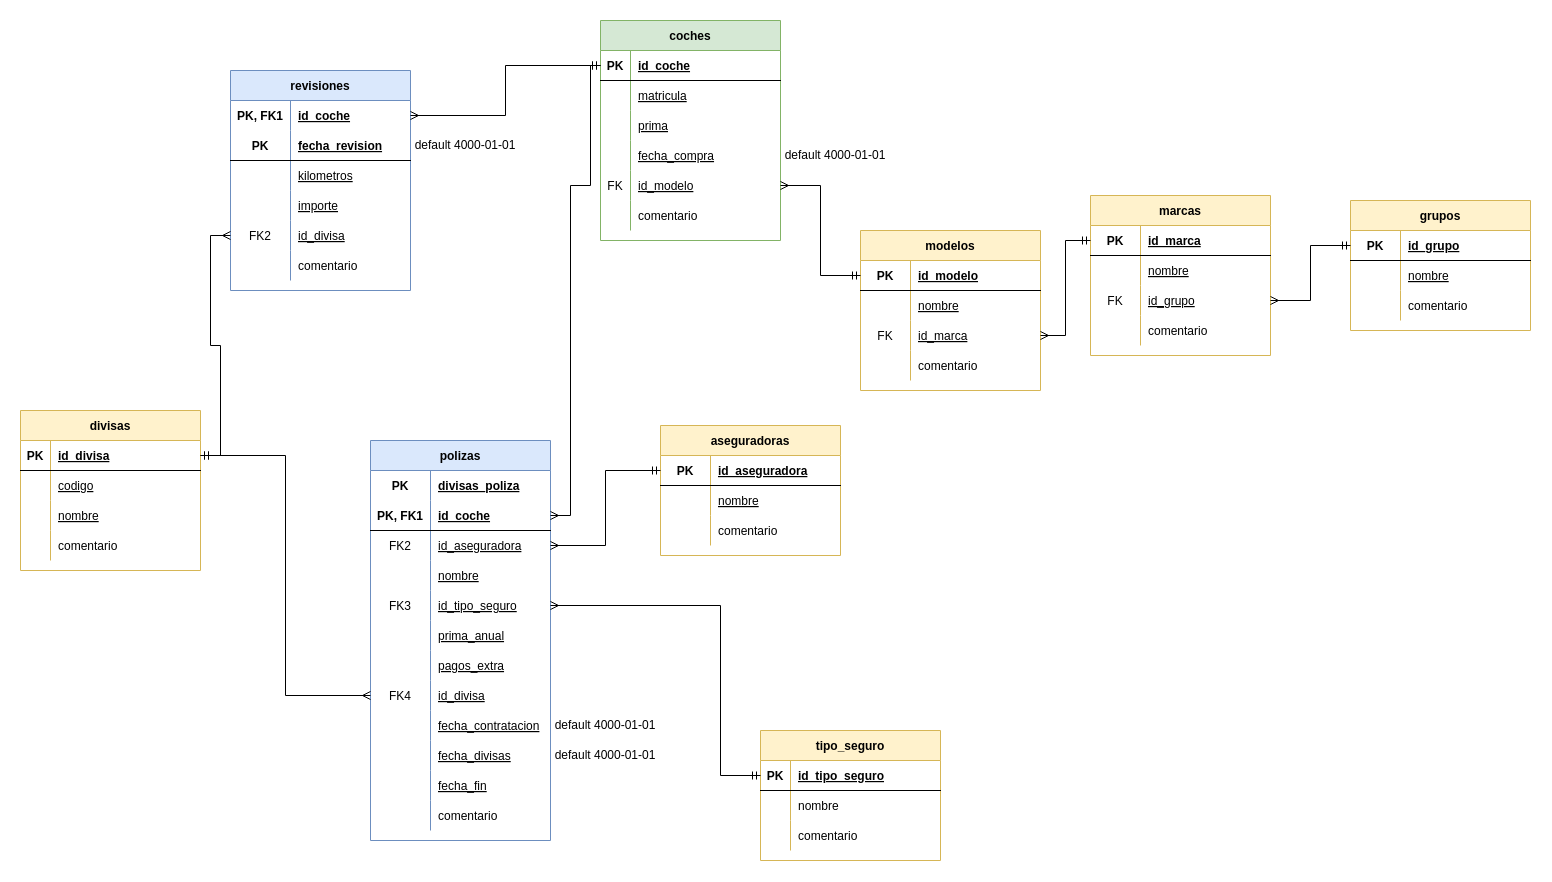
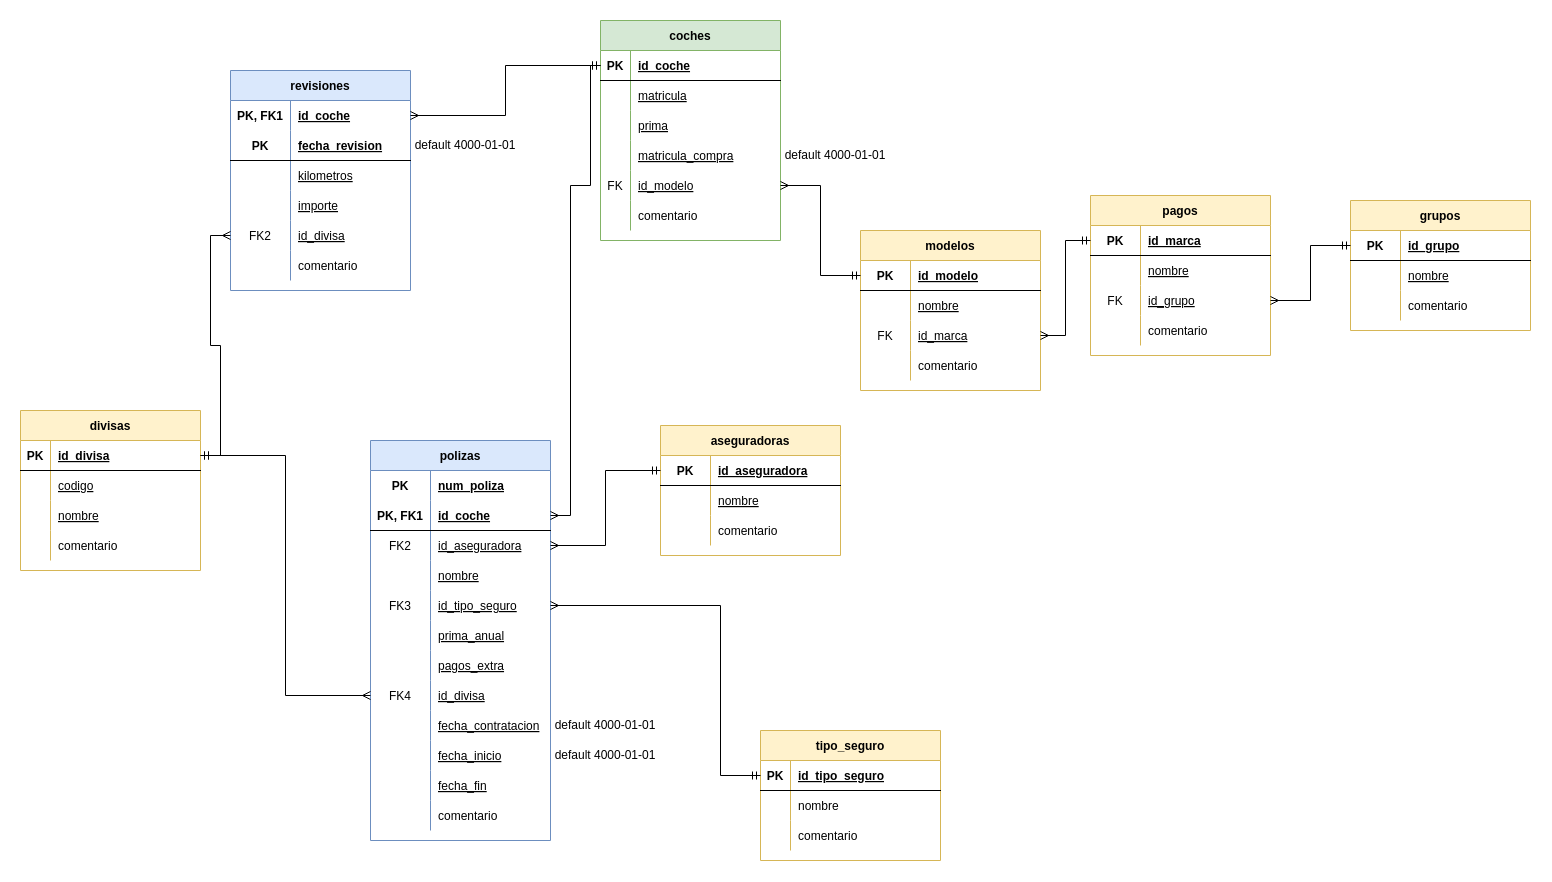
node "fecha_compra": label "fecha_compra" -> "matricula_compra"
node "marcas": label "marcas" -> "pagos"
node "divisas_poliza": label "divisas_poliza" -> "num_poliza"
node "fecha_divisas": label "fecha_divisas" -> "fecha_inicio"
